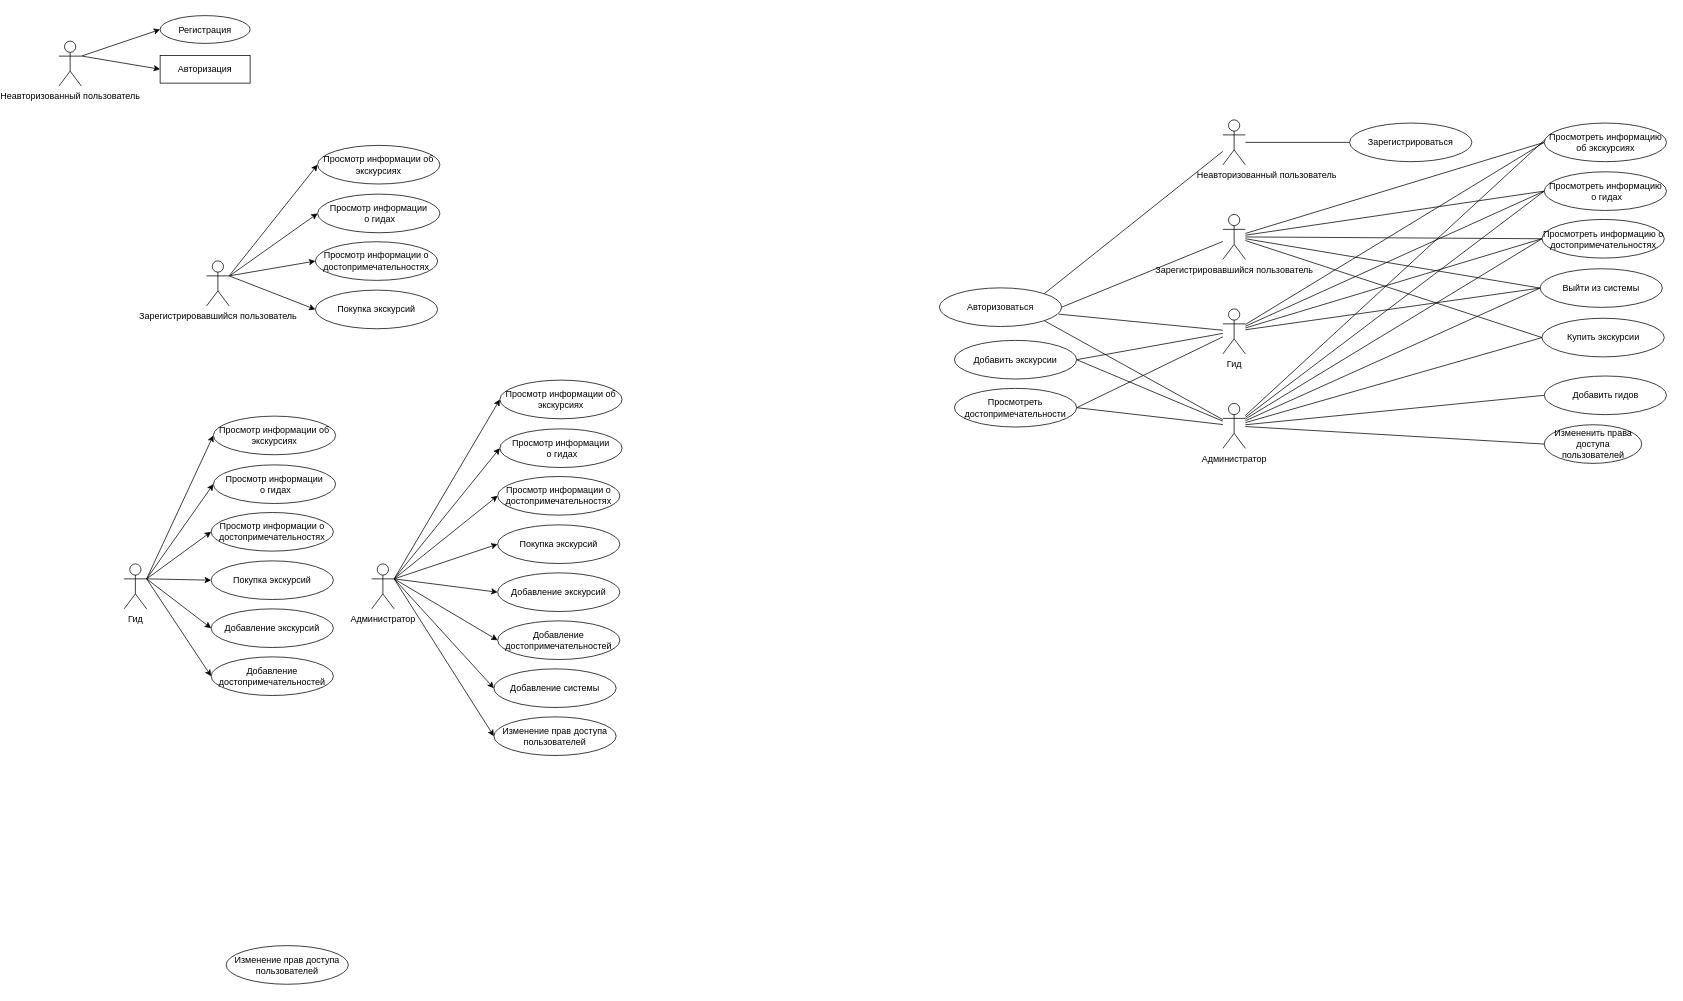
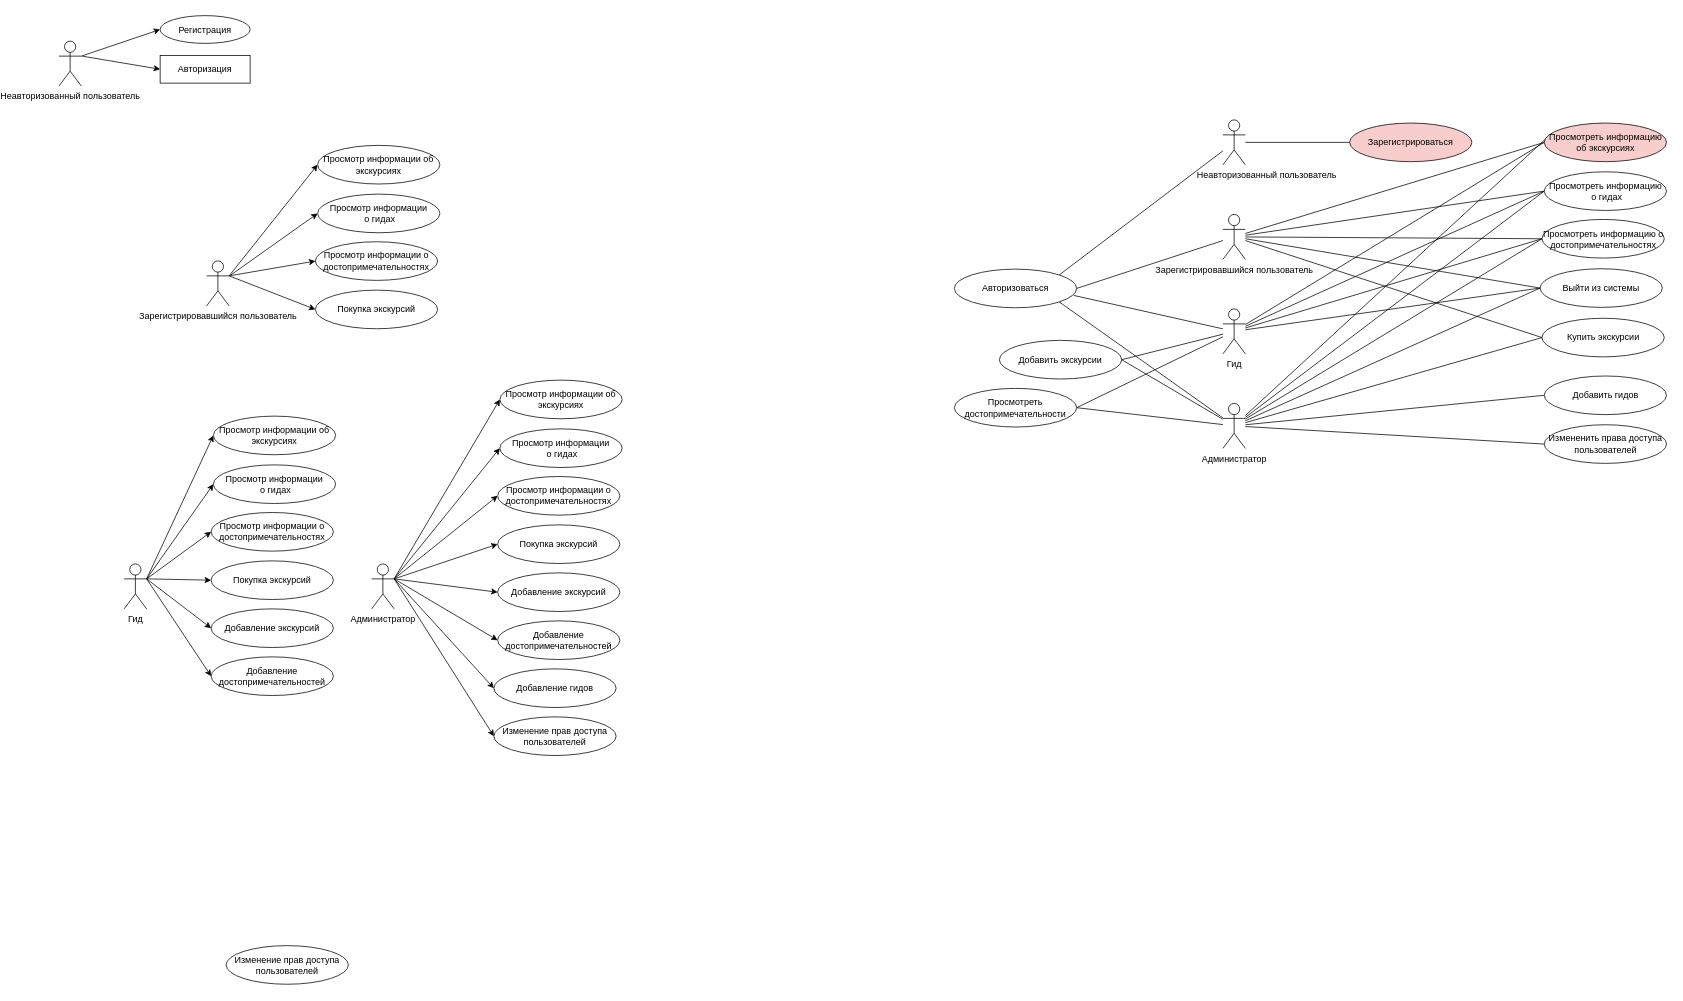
node "Зарегистрироваться": fillcolor #ffffff -> #f8cecc
node "Просмотреть информацию об экскурсиях": fillcolor #ffffff -> #f8cecc
node "Авторизоваться": moved (1001, 307) -> (1016, 288)
node "Добавить экскурсии": moved (1016, 359) -> (1061, 359)
node "Измененить права доступа пользователей": size 98x39 -> 122x39
node "Добавление системы": label "Добавление системы" -> "Добавление гидов"
